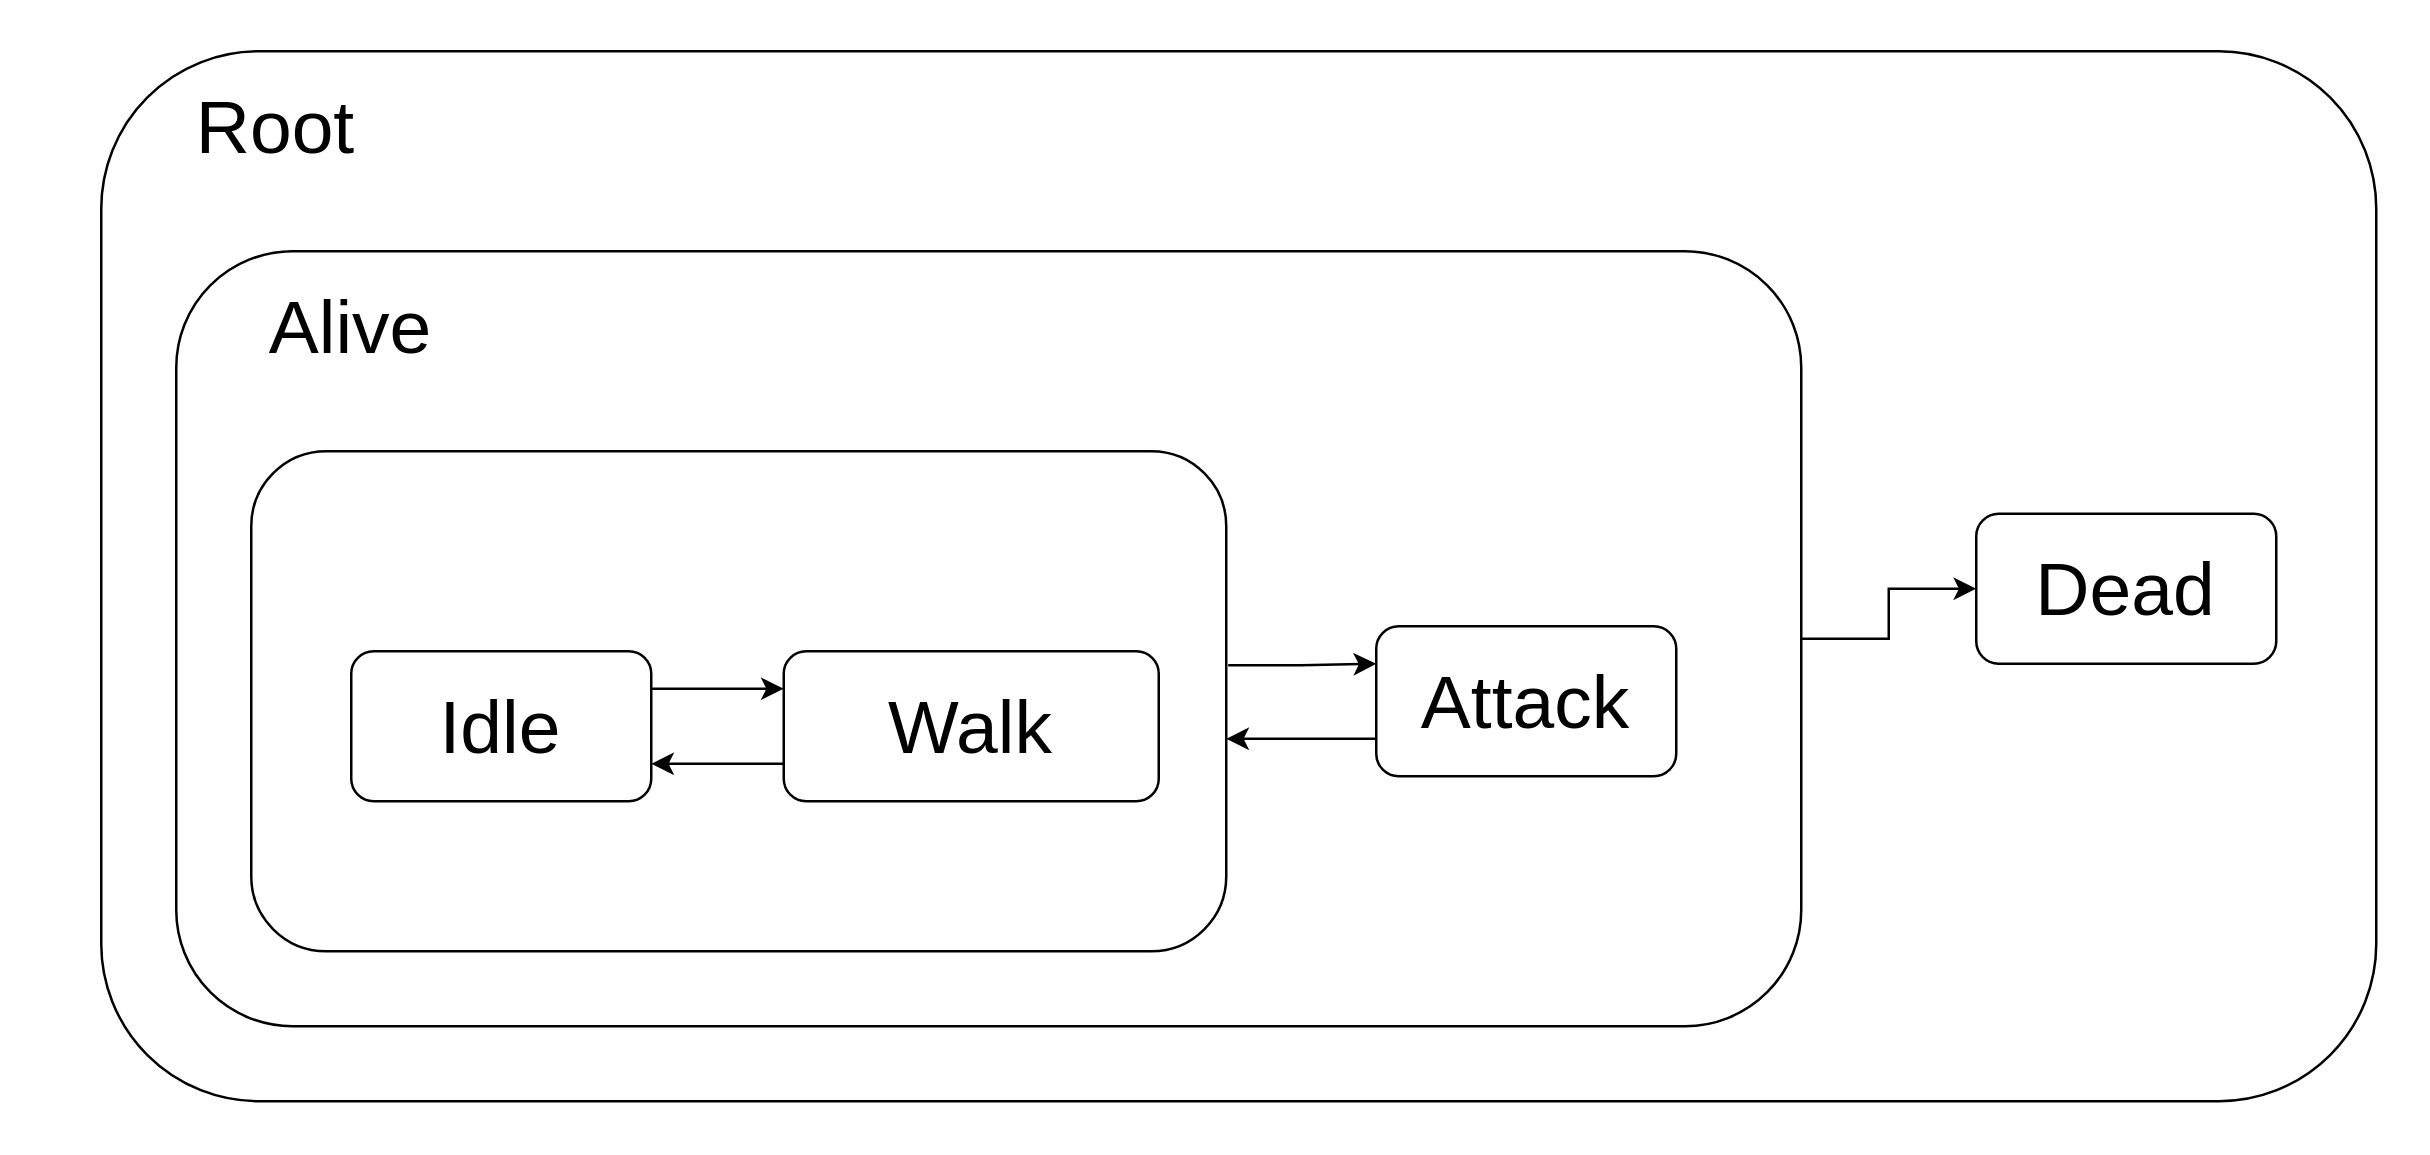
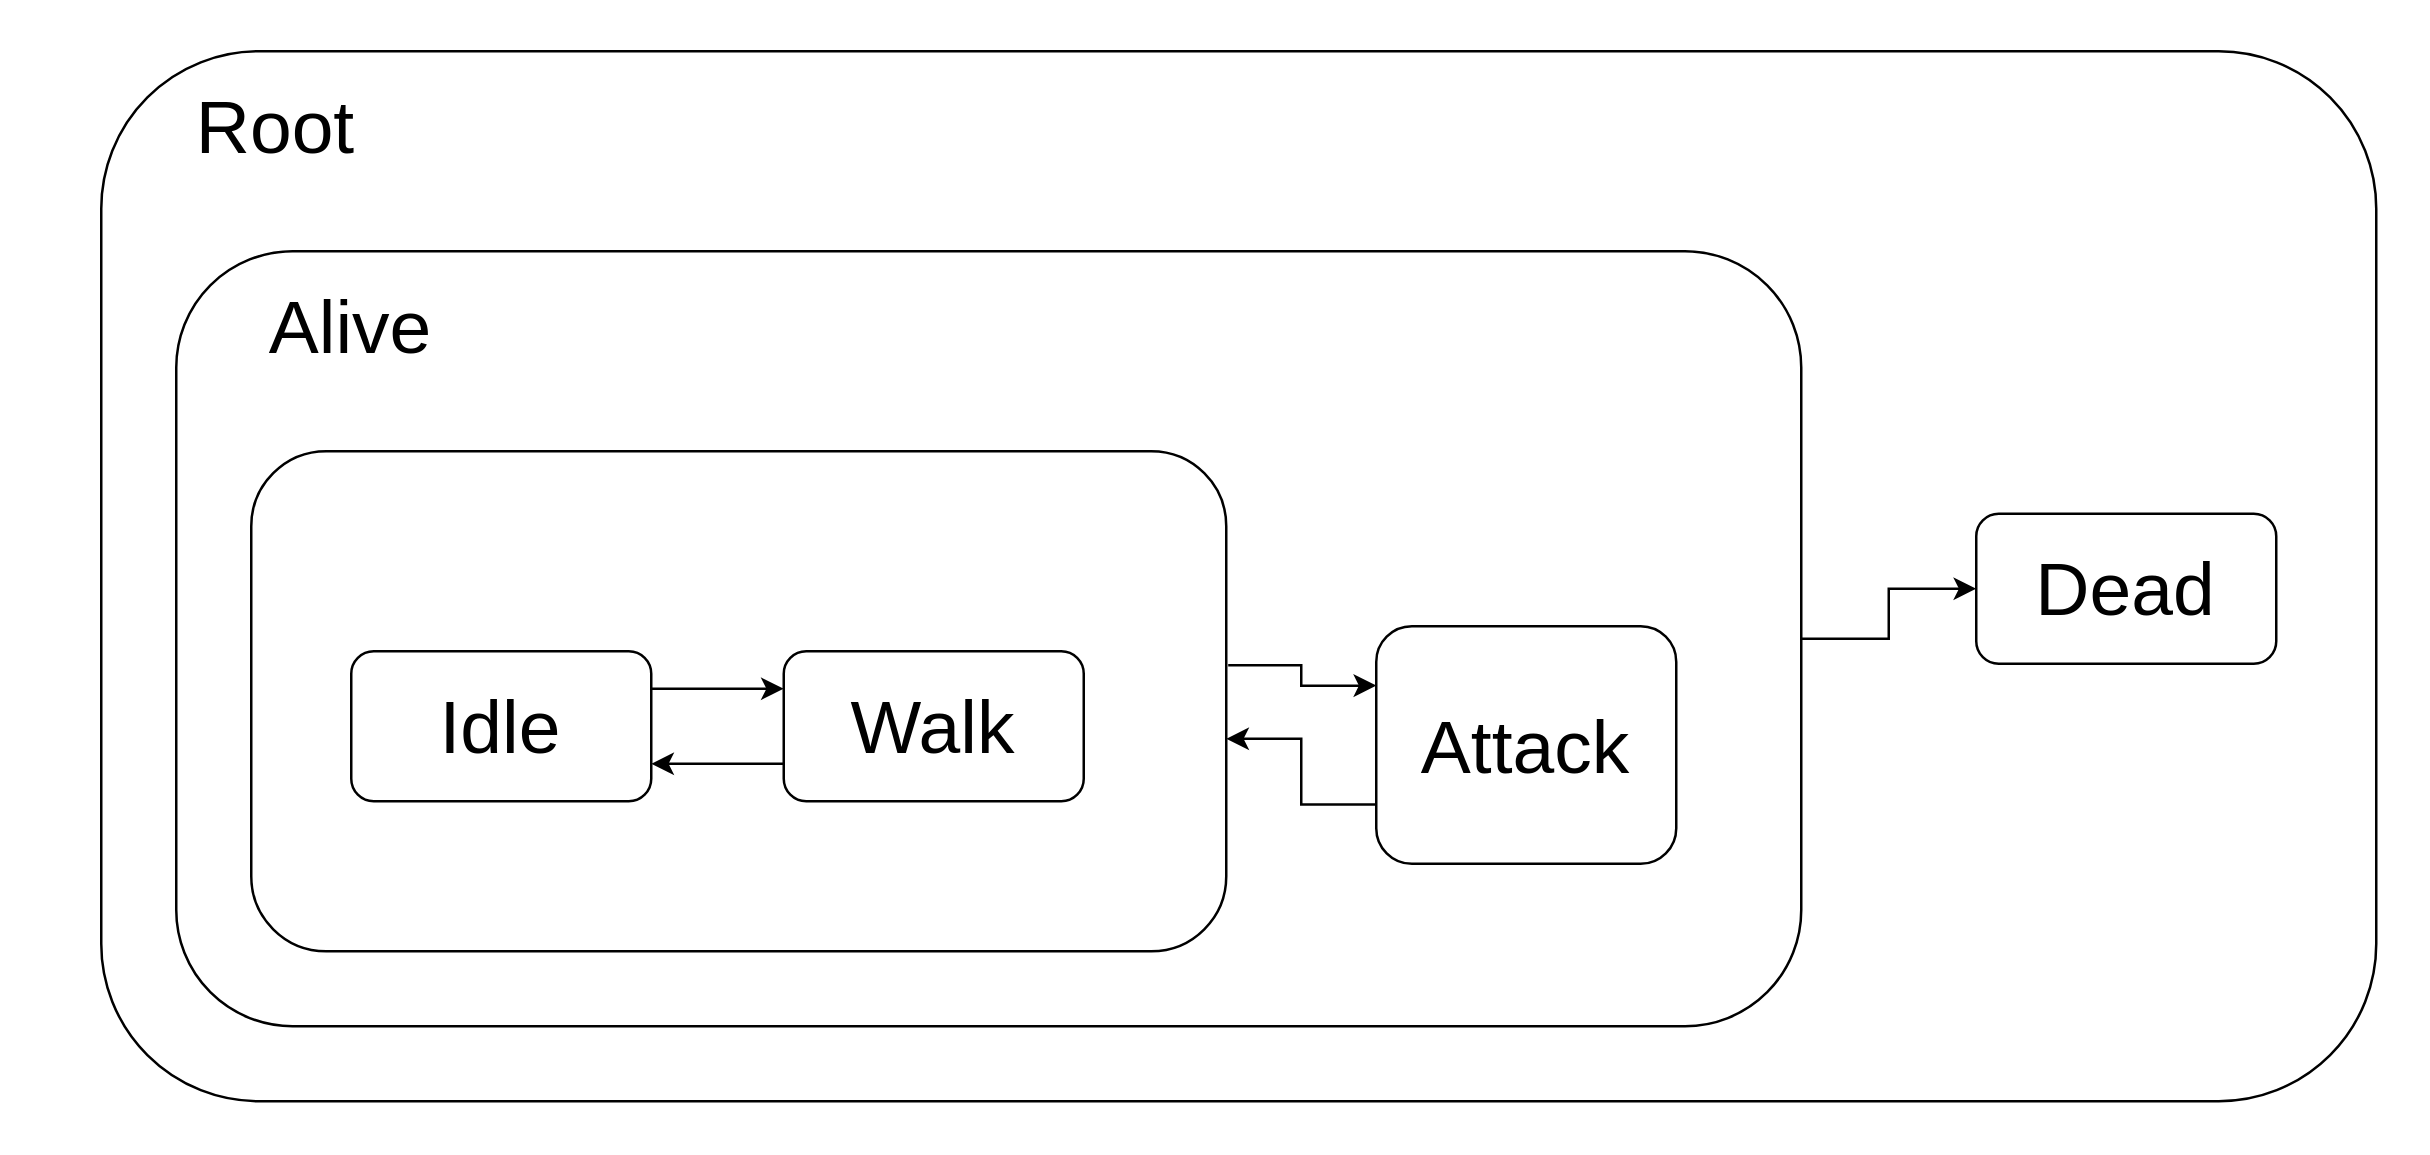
node "Attack": size 300x150 -> 300x238
node "Walk": size 375x150 -> 300x150
